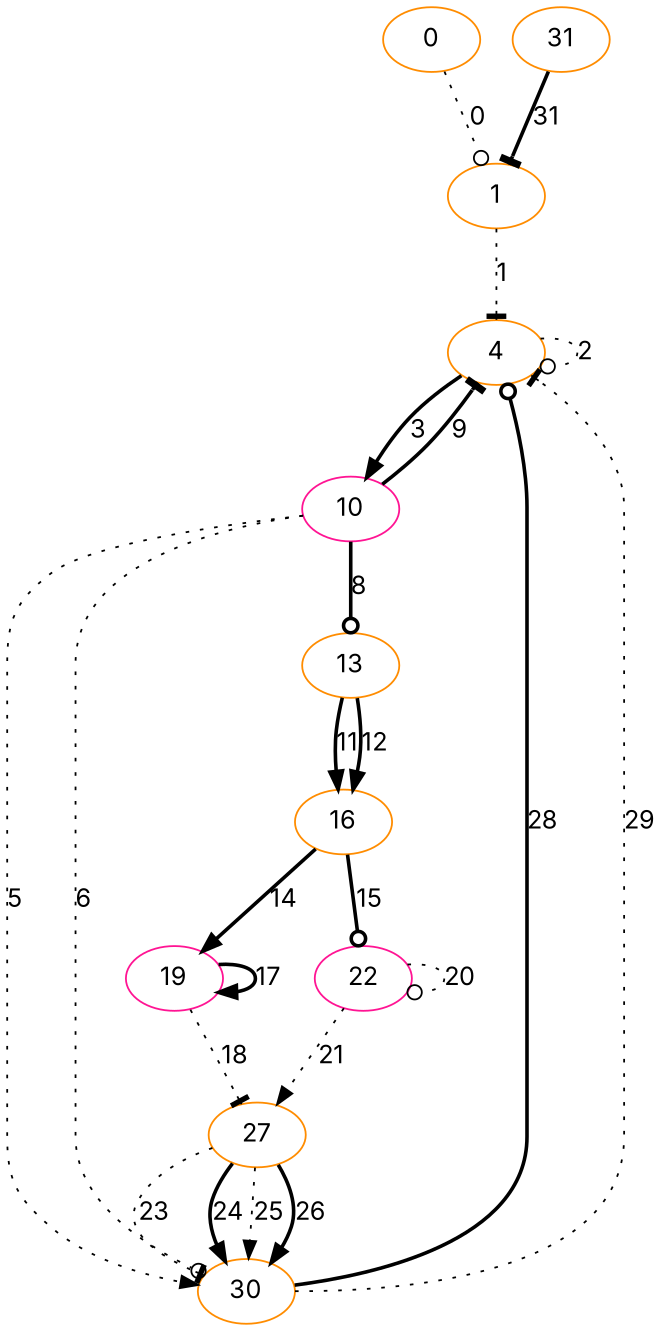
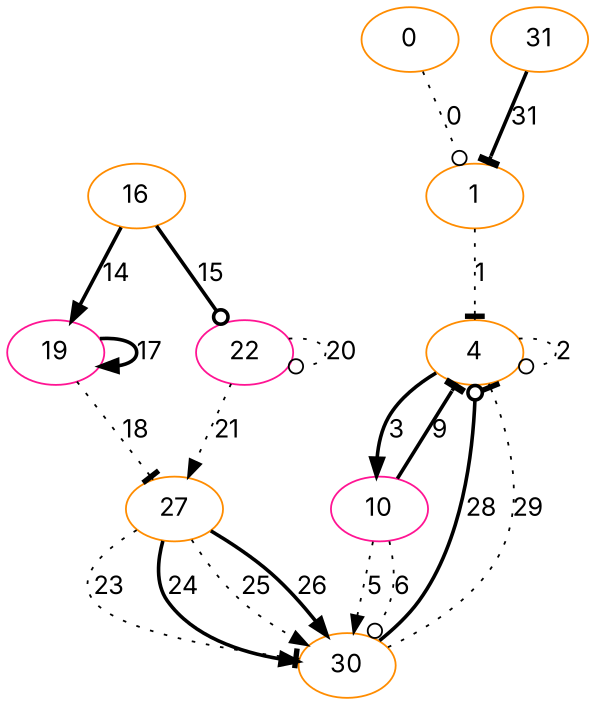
node "13": removed
